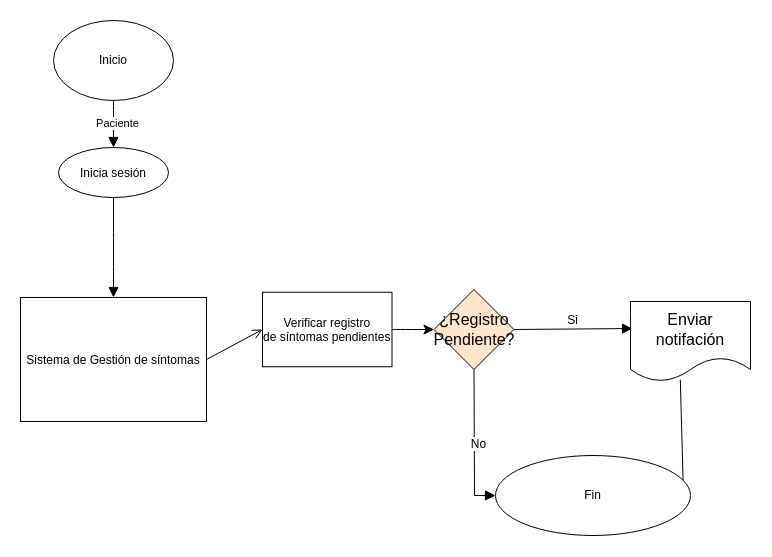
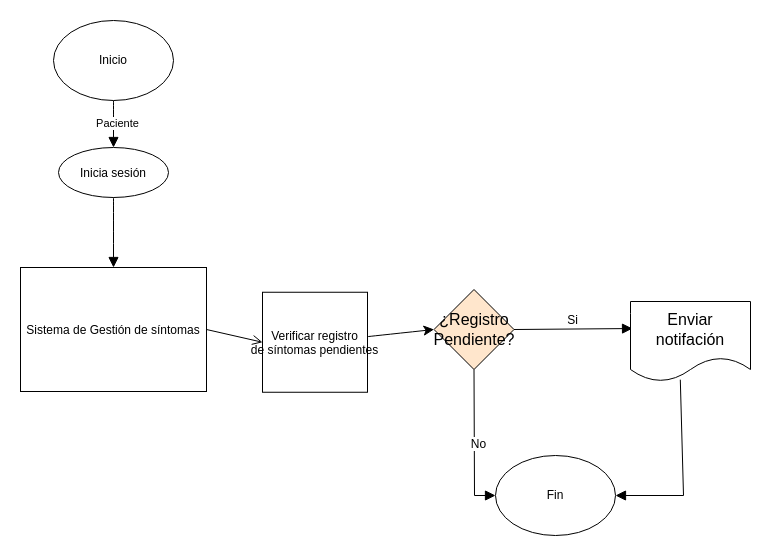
node "Verificar registro de síntomas pendientes": size 130x75 -> 105x100
node "Sistema de Gestión de síntomas": moved (114, 360) -> (114, 330)
node "Fin": size 195x80 -> 120x80
